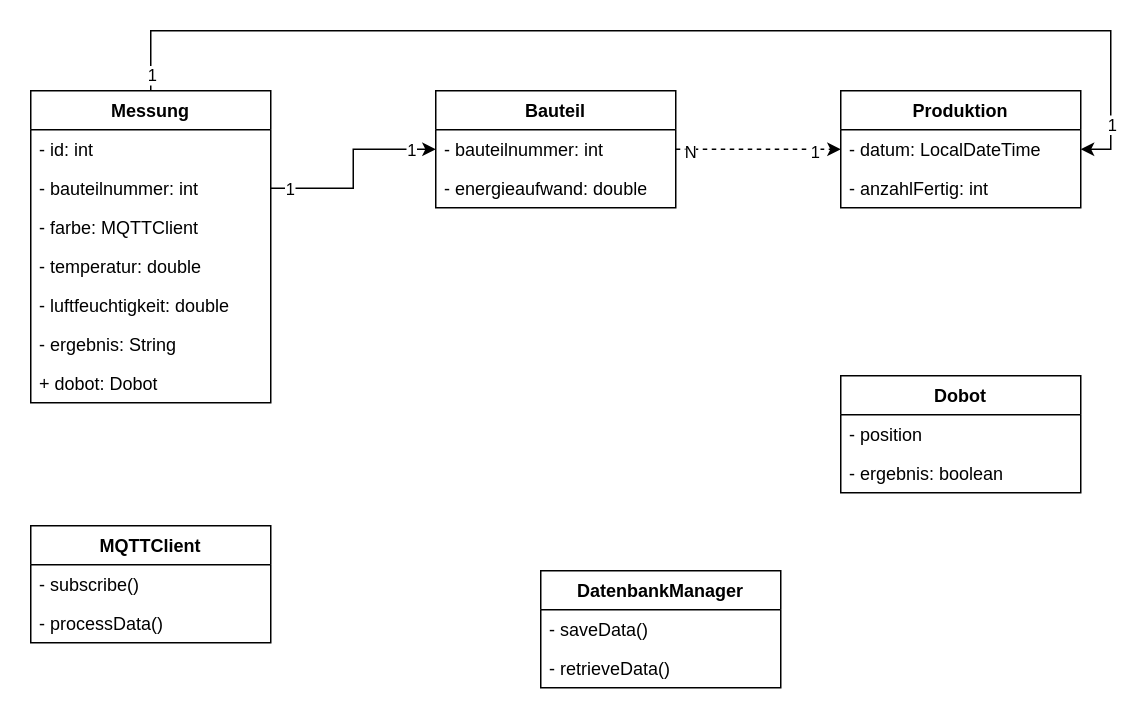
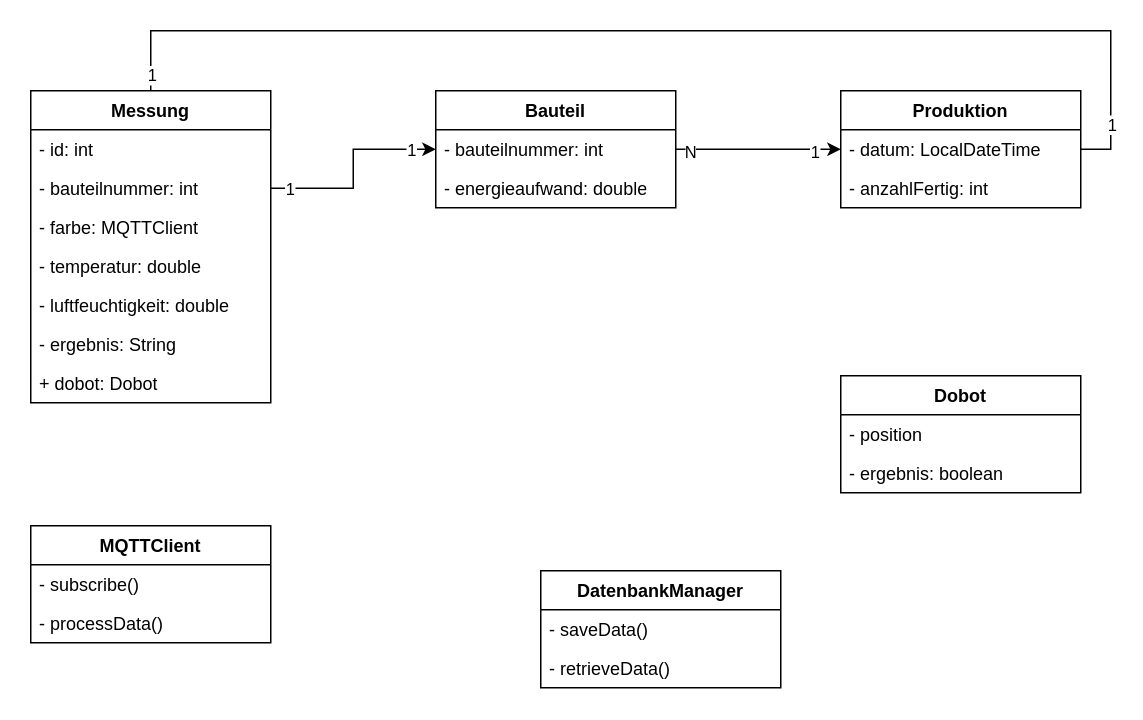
edge "Bauteil" -> "Produktion": style dashed -> solid
edge "Messung" -> "- datum: LocalDateTime": arrowhead classic -> none
